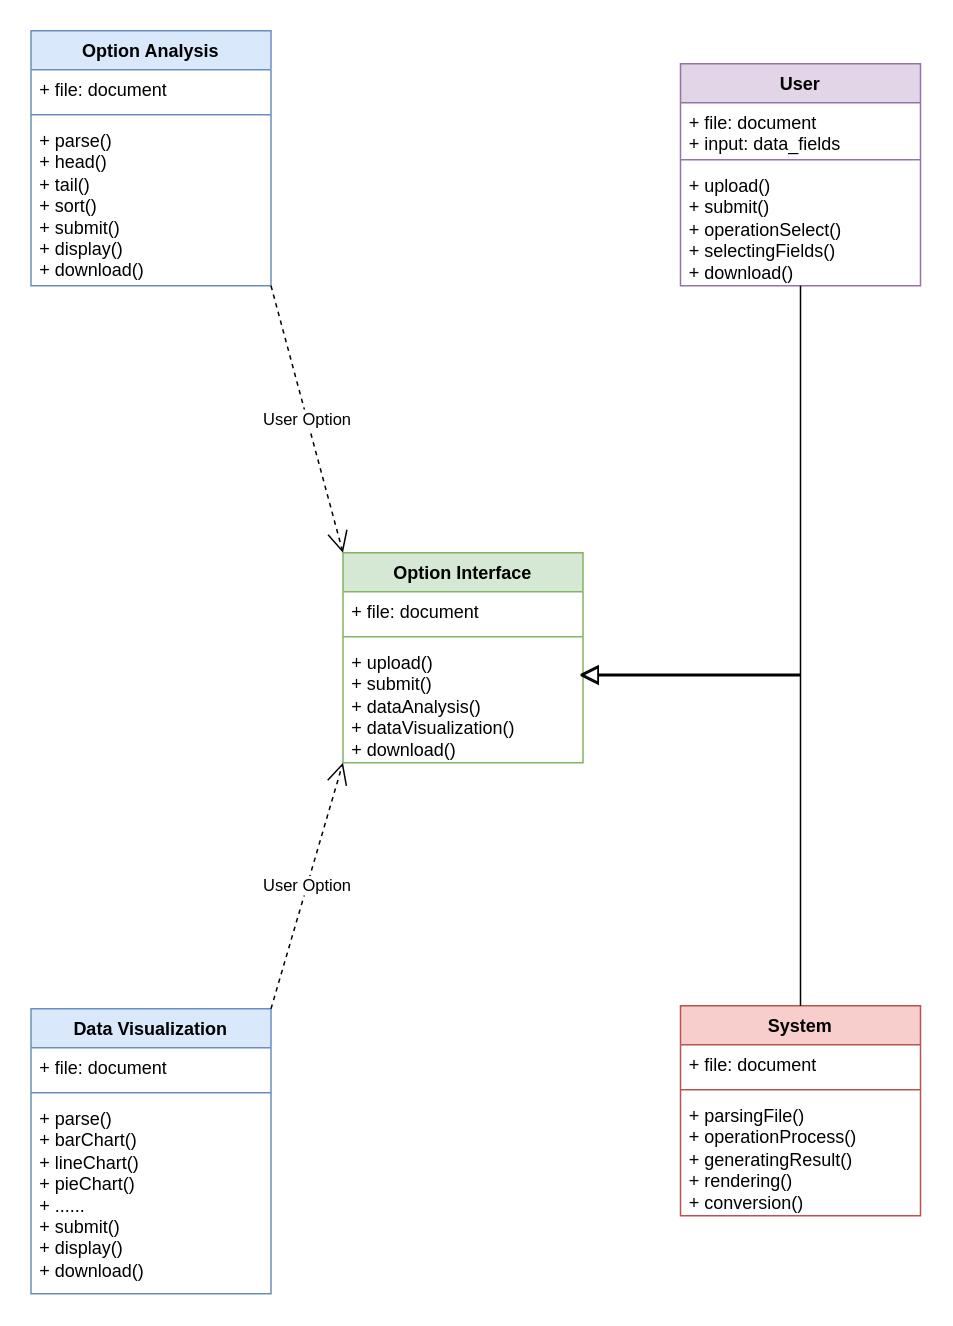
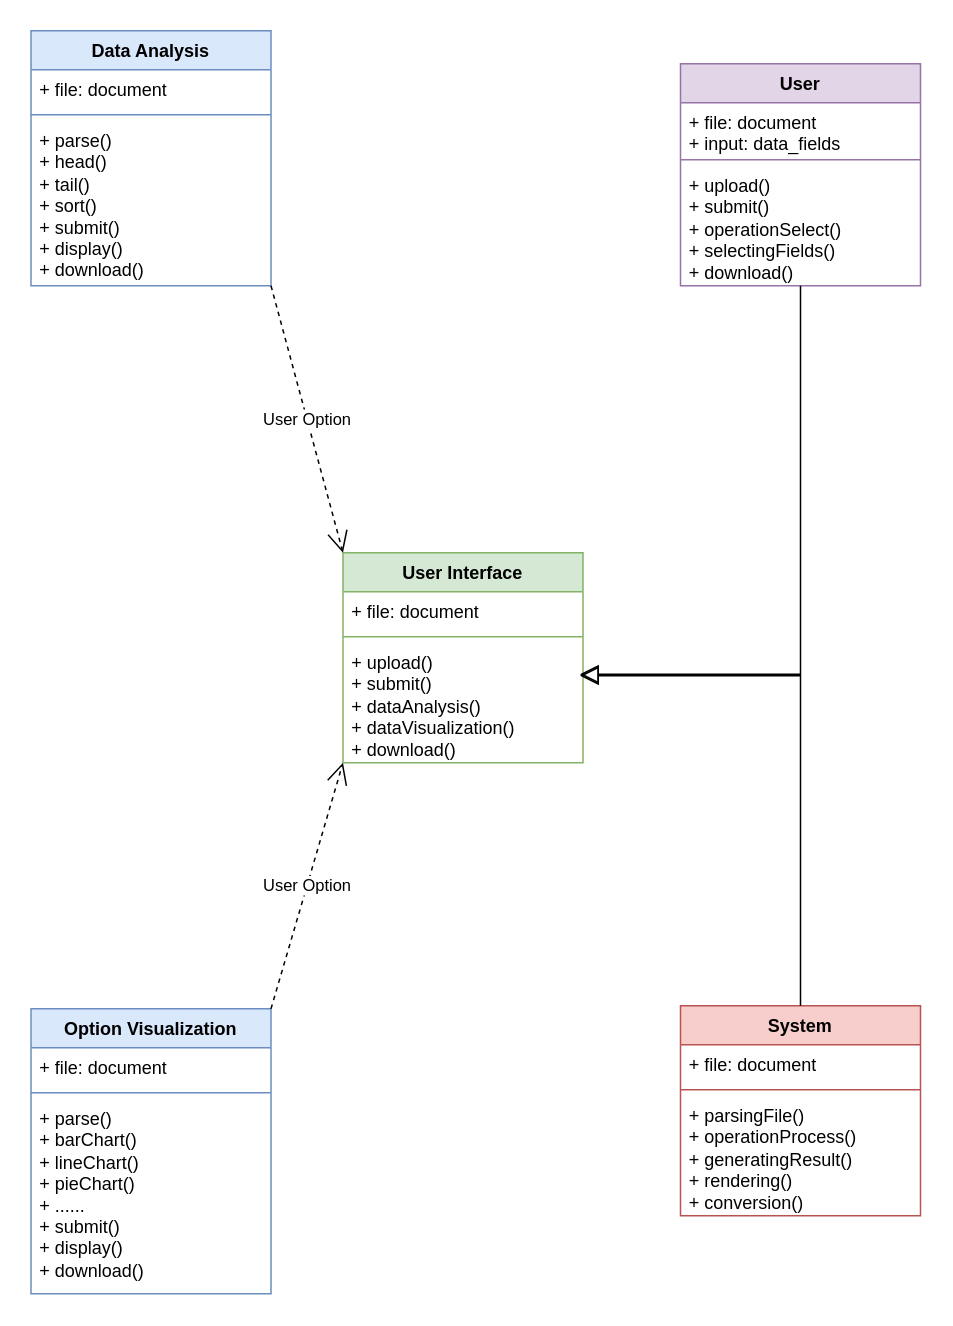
node "Option Analysis": label "Option Analysis" -> "Data Analysis"
node "Option Interface": label "Option Interface" -> "User Interface"
node "Data Visualization": label "Data Visualization" -> "Option Visualization"
